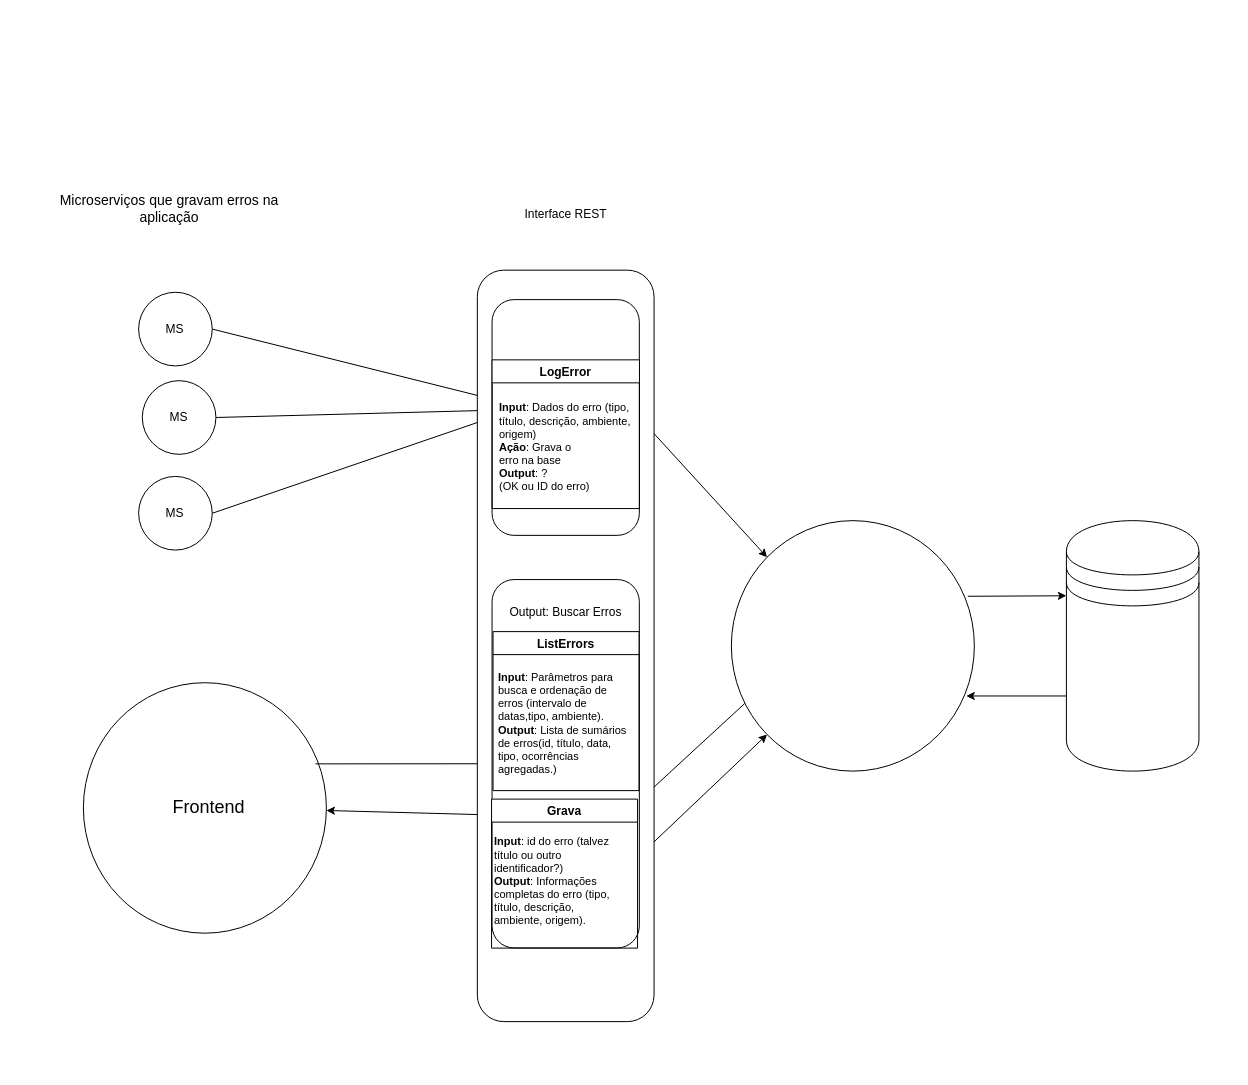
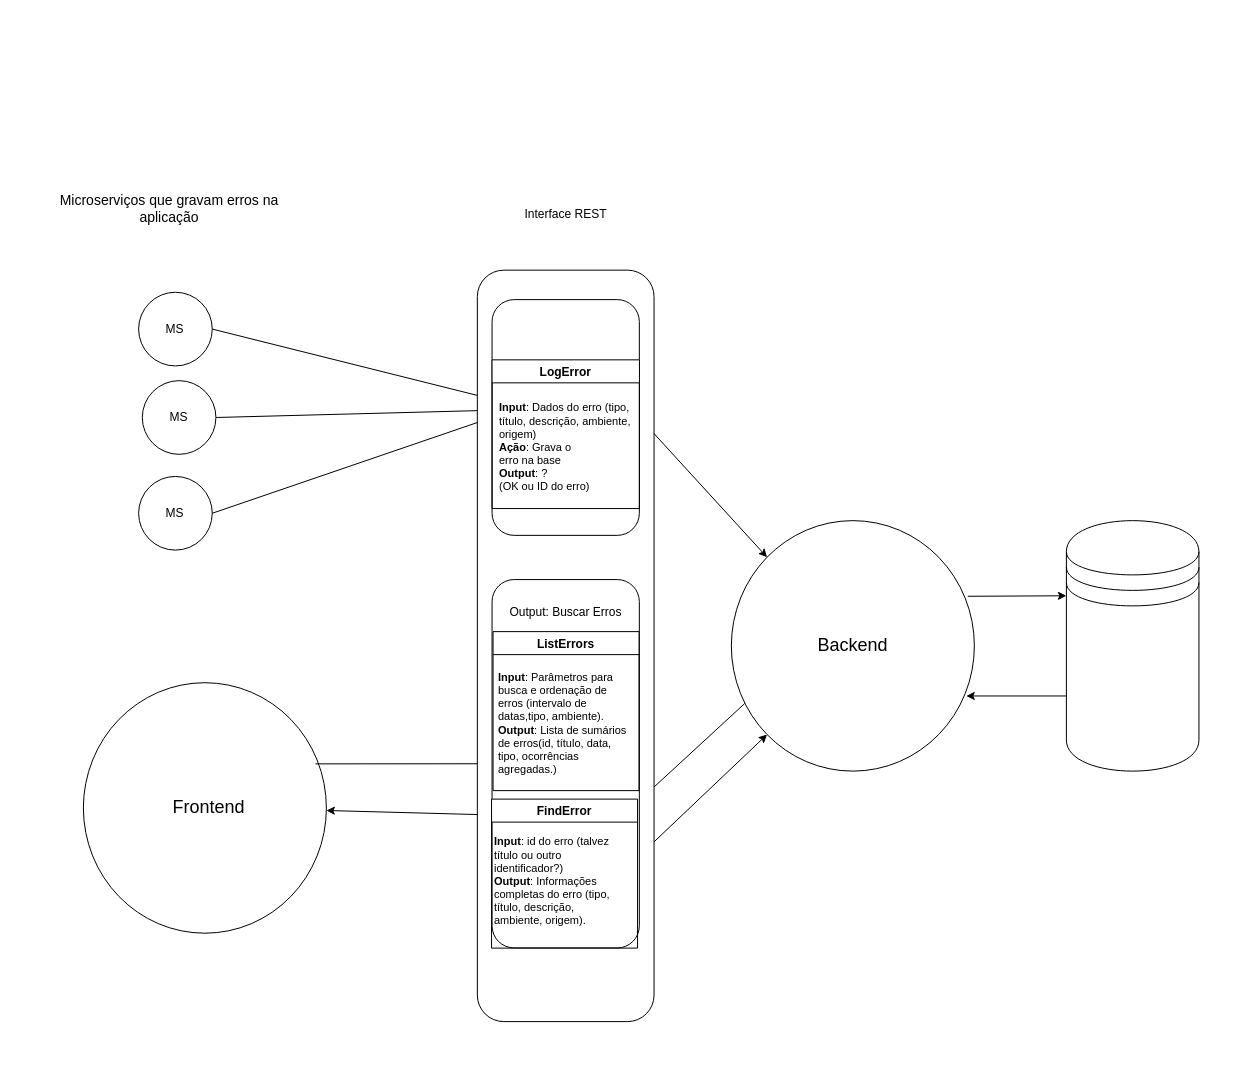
node "Backend": added
node "Grava": label "Grava" -> "FindError"
